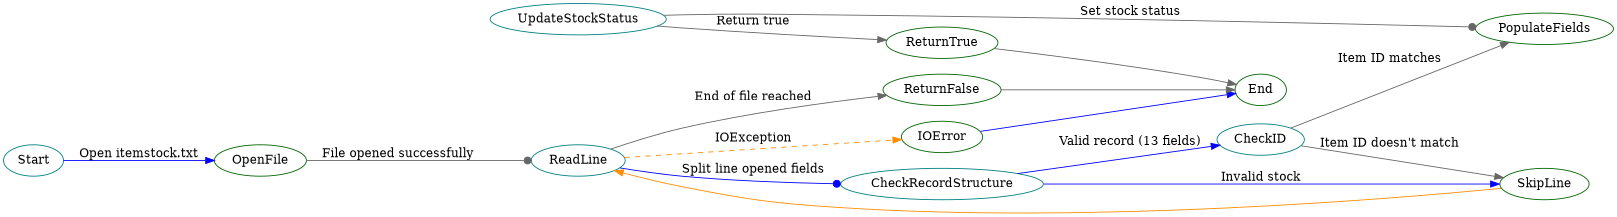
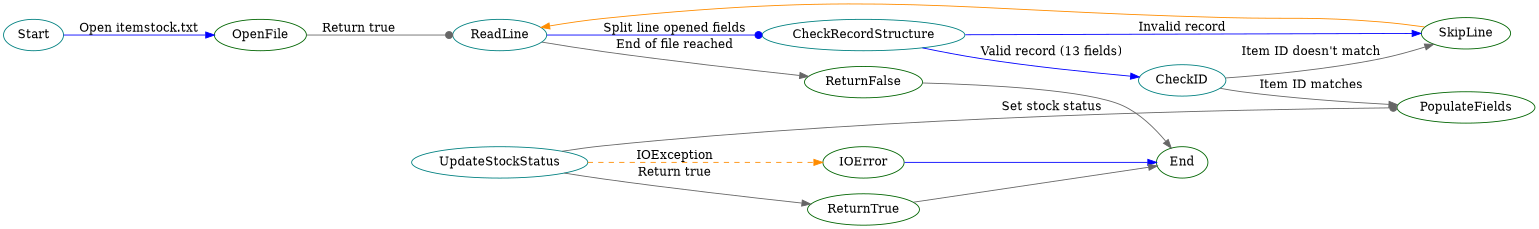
edge "ReadLine" -> "IOError": now "UpdateStockStatus" -> "IOError"
edge "OpenFile" -> "ReadLine": label "File opened successfully" -> "Return true"
edge "CheckRecordStructure" -> "SkipLine": label "Invalid stock" -> "Invalid record"
